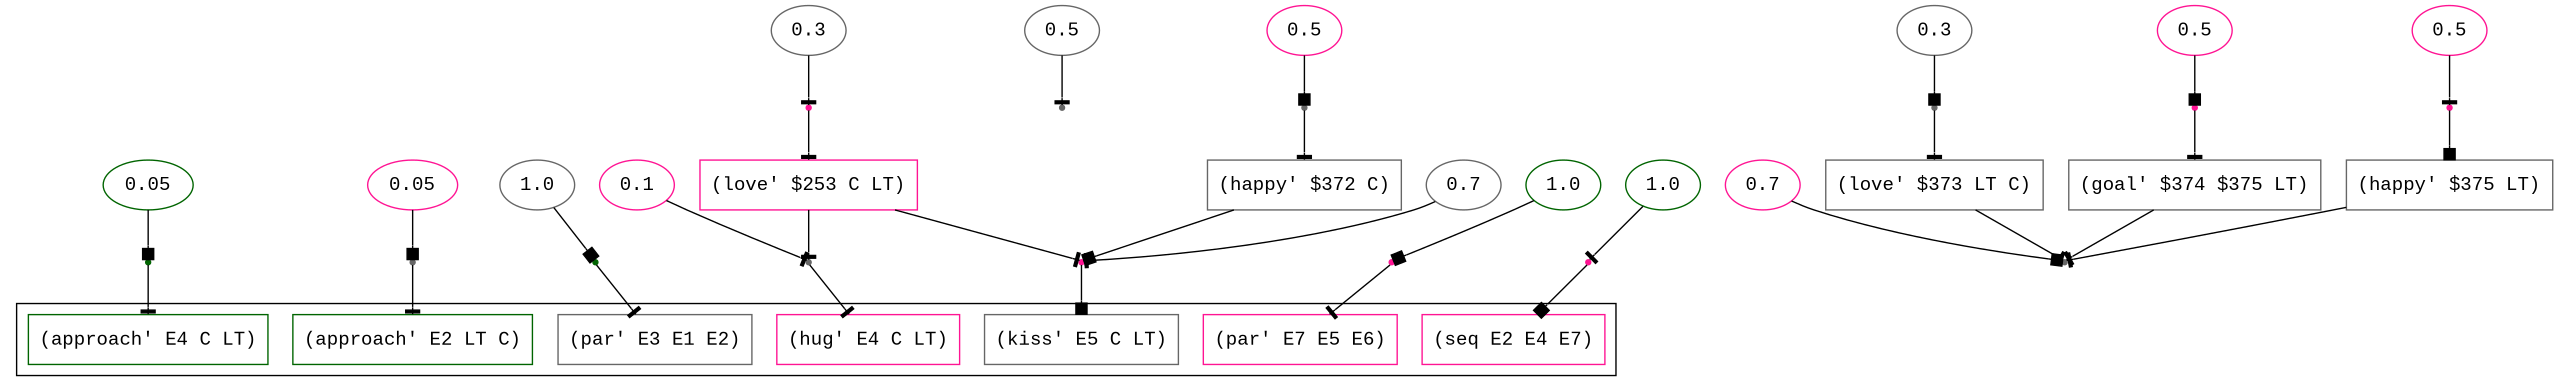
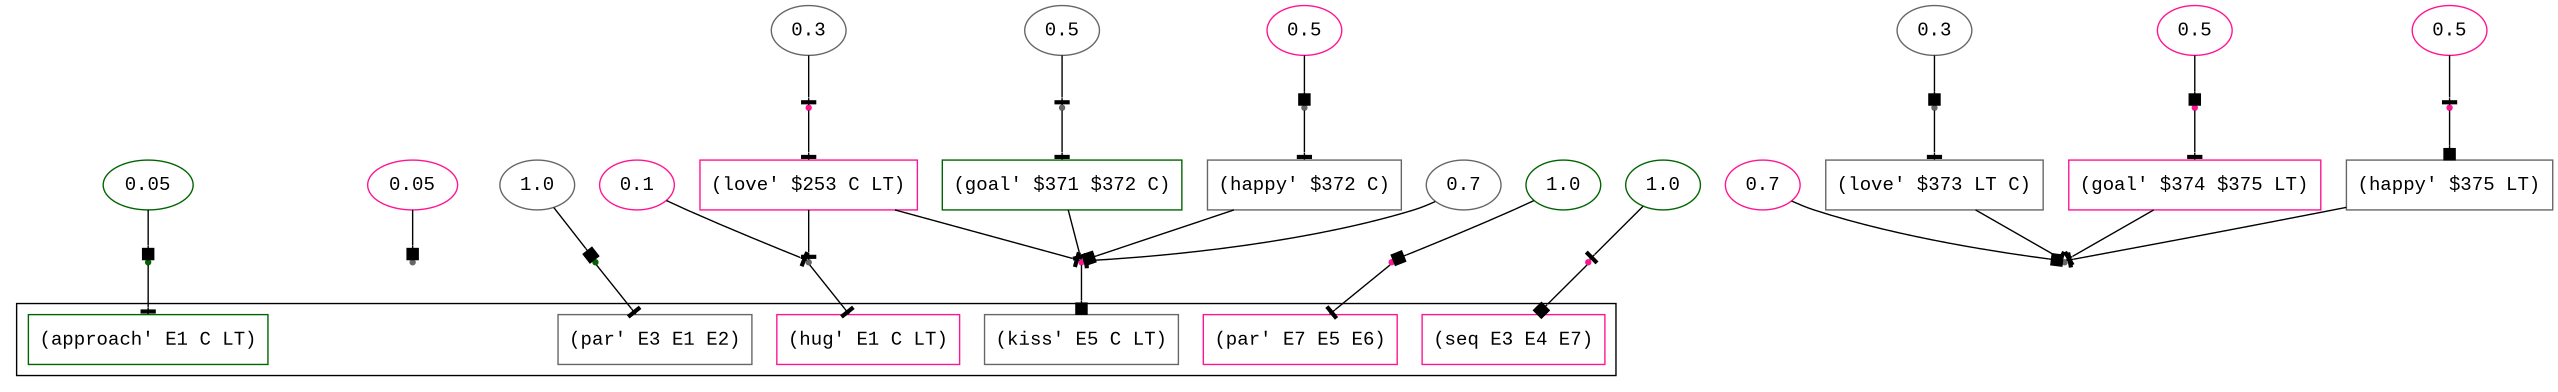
node "(goal' $371 $372 C)": added
node "(goal' $374 $375 LT)": color gray40 -> deeppink
node "(approach' E4 C LT)": label "(approach' E4 C LT)" -> "(approach' E1 C LT)"
node "(approach' E2 LT C)": removed
node "(hug' E4 C LT)": label "(hug' E4 C LT)" -> "(hug' E1 C LT)"
node "(seq E2 E4 E7)": label "(seq E2 E4 E7)" -> "(seq E3 E4 E7)"
